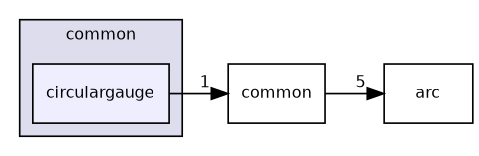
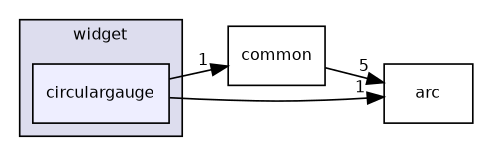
cluster "common": label "common" -> "widget"
edge "circulargauge" -> "arc": added
